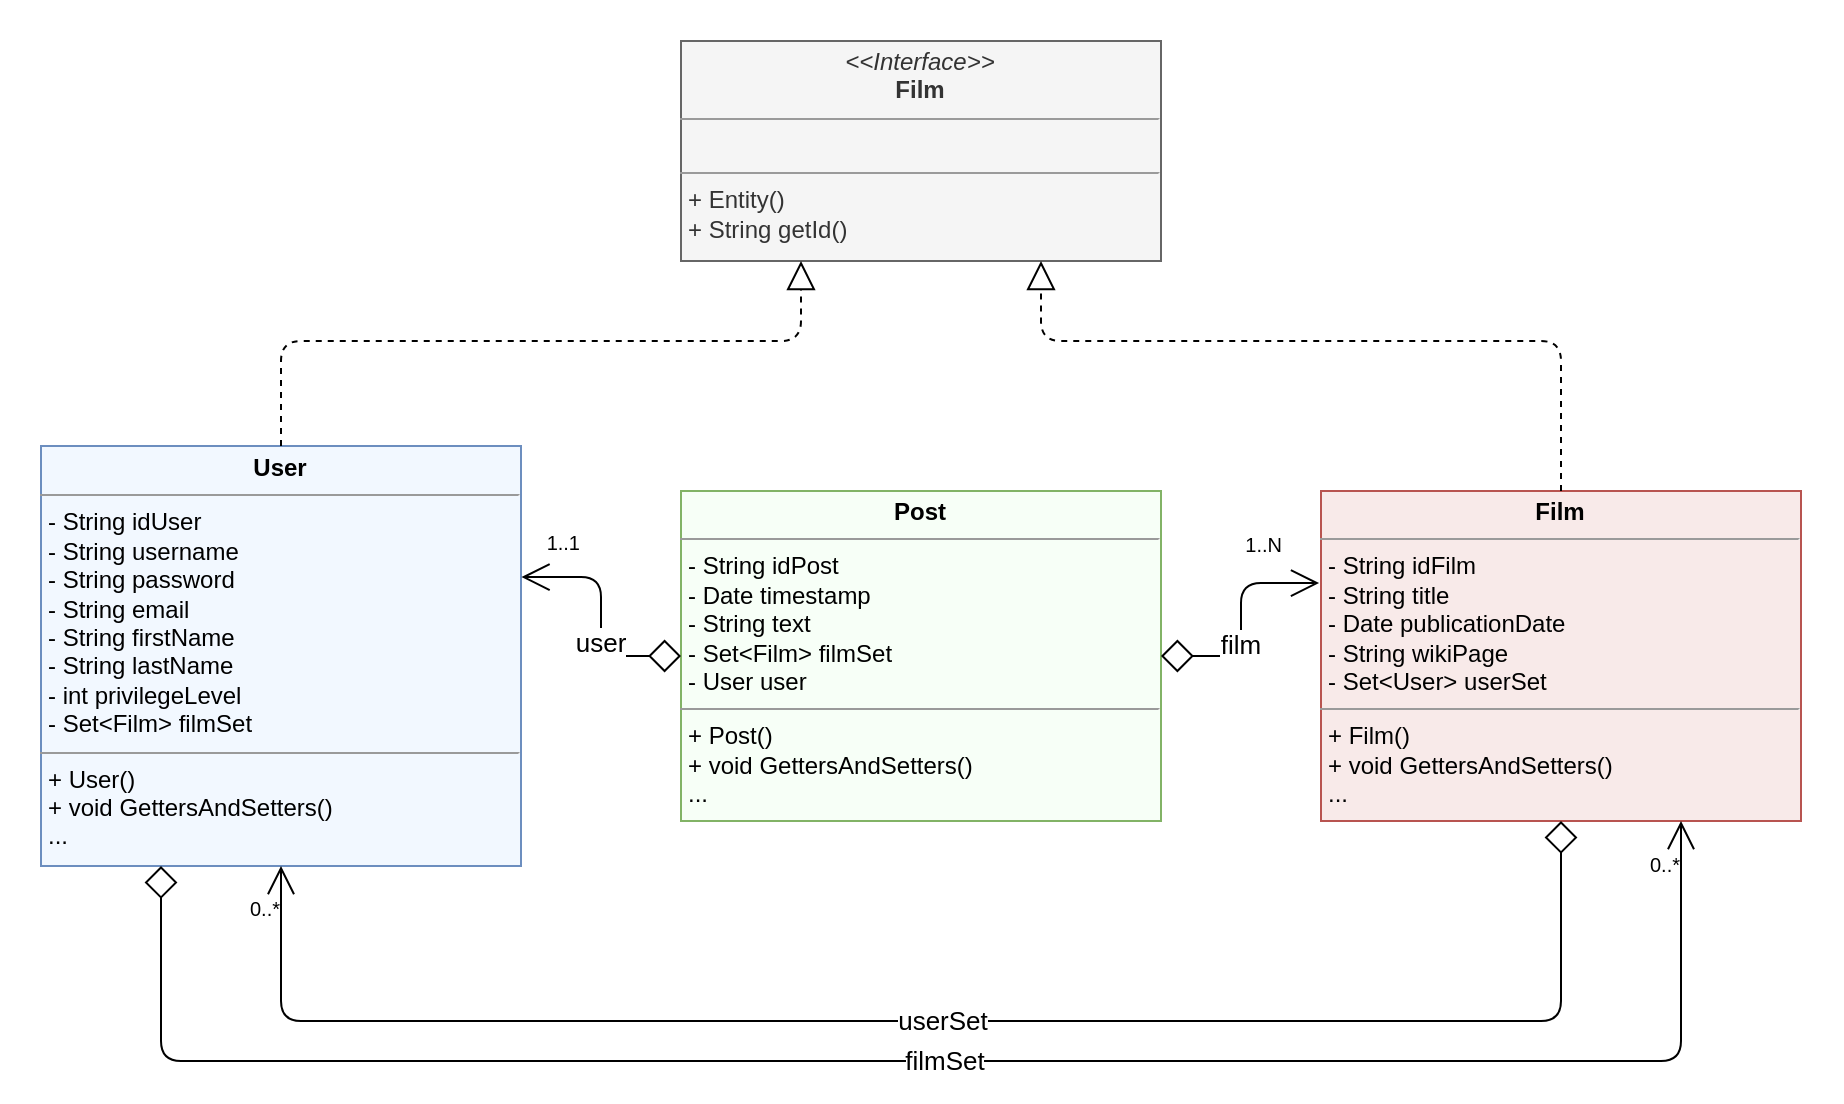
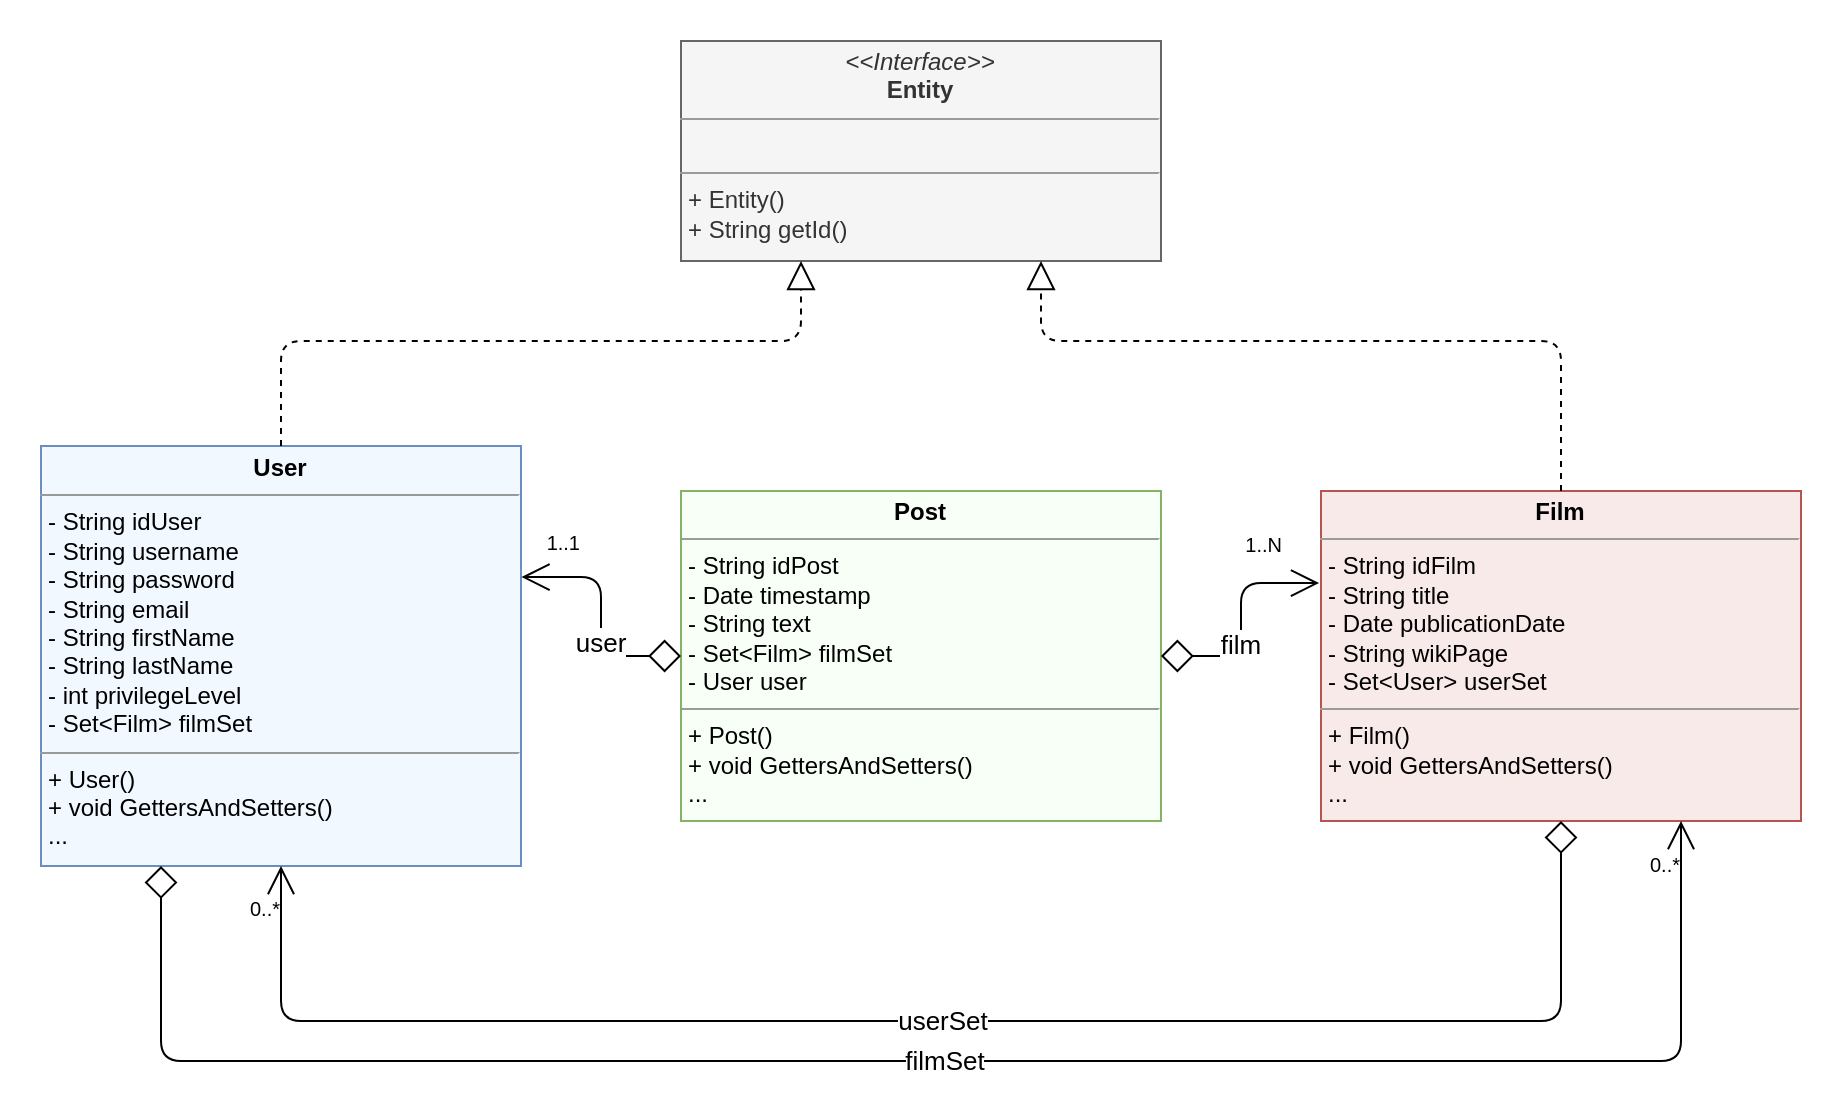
node "<<Interface>> Film + Entity() + String getId()": label "<<Interface>> Film + Entity() + String getId()" -> "<<Interface>> Entity + Entity() + String getId()"
